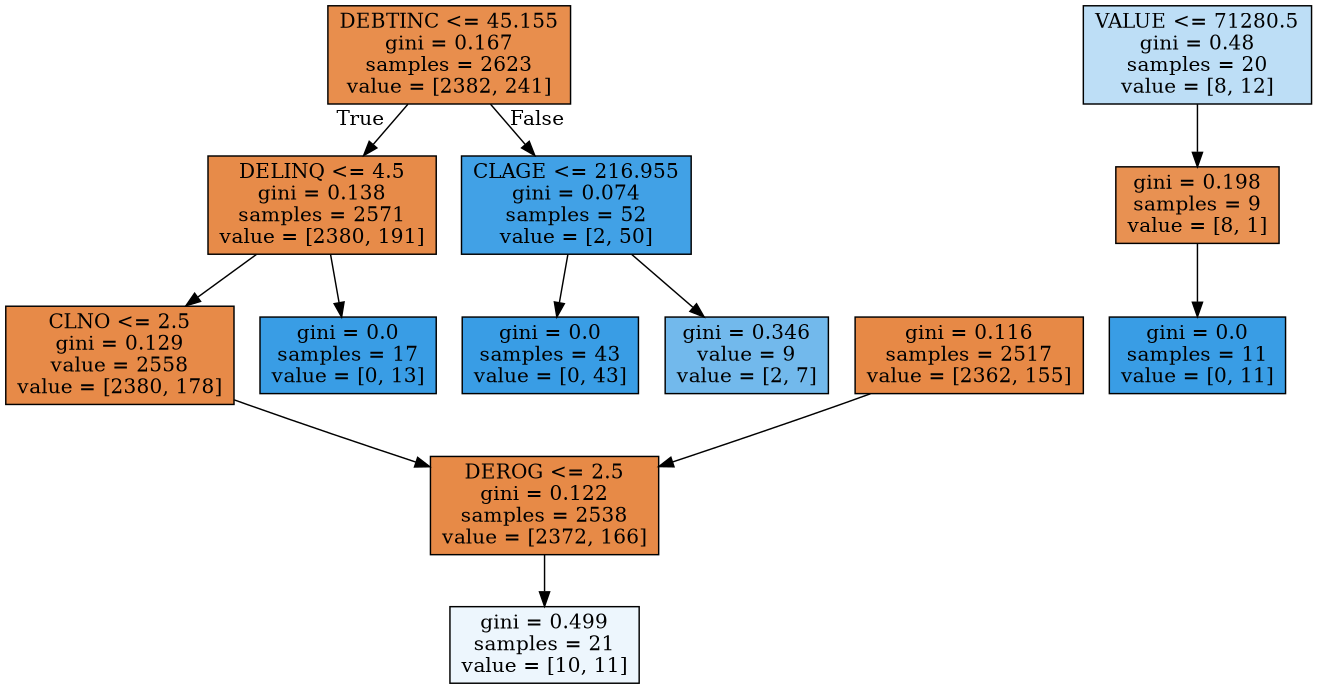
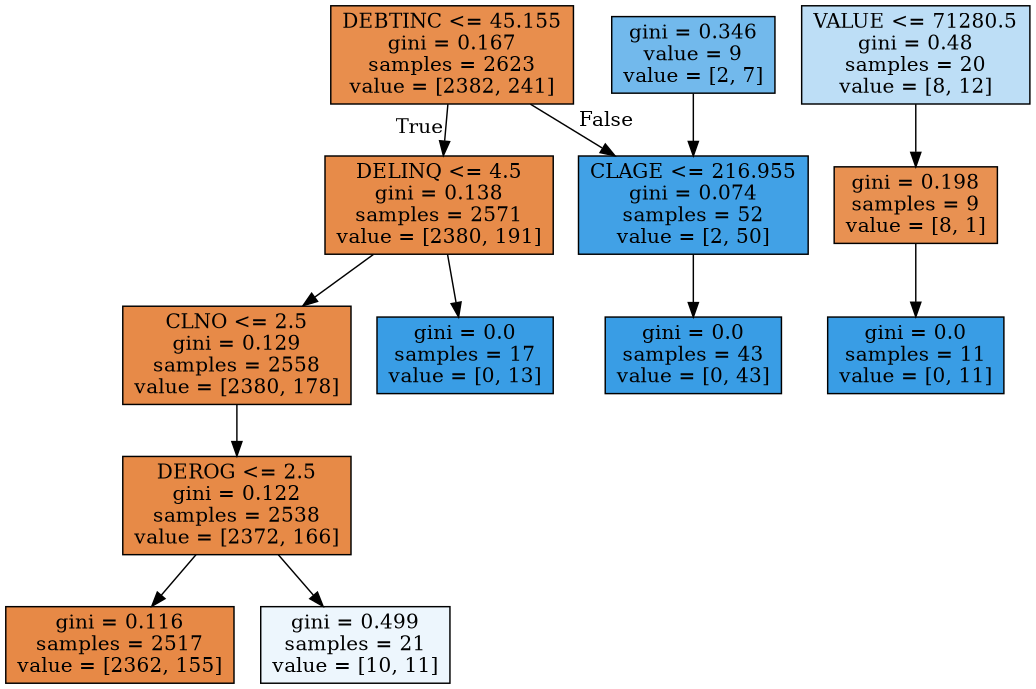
edge "CLAGE <= 216.955 gini = 0.074 samples = 52 value = [2, 50]" -> "gini = 0.346 value = 9 value = [2, 7]": reversed
node "CLNO <= 2.5 gini = 0.129 value = 2558 value = [2380, 178]": label "CLNO <= 2.5 gini = 0.129 value = 2558 value = [2380, 178]" -> "CLNO <= 2.5 gini = 0.129 samples = 2558 value = [2380, 178]"
edge "gini = 0.116 samples = 2517 value = [2362, 155]" -> "DEROG <= 2.5 gini = 0.122 samples = 2538 value = [2372, 166]": reversed
